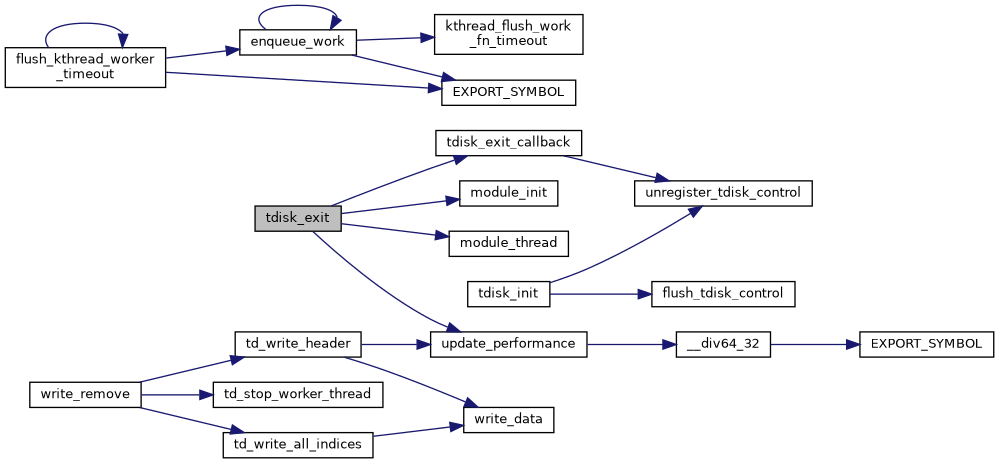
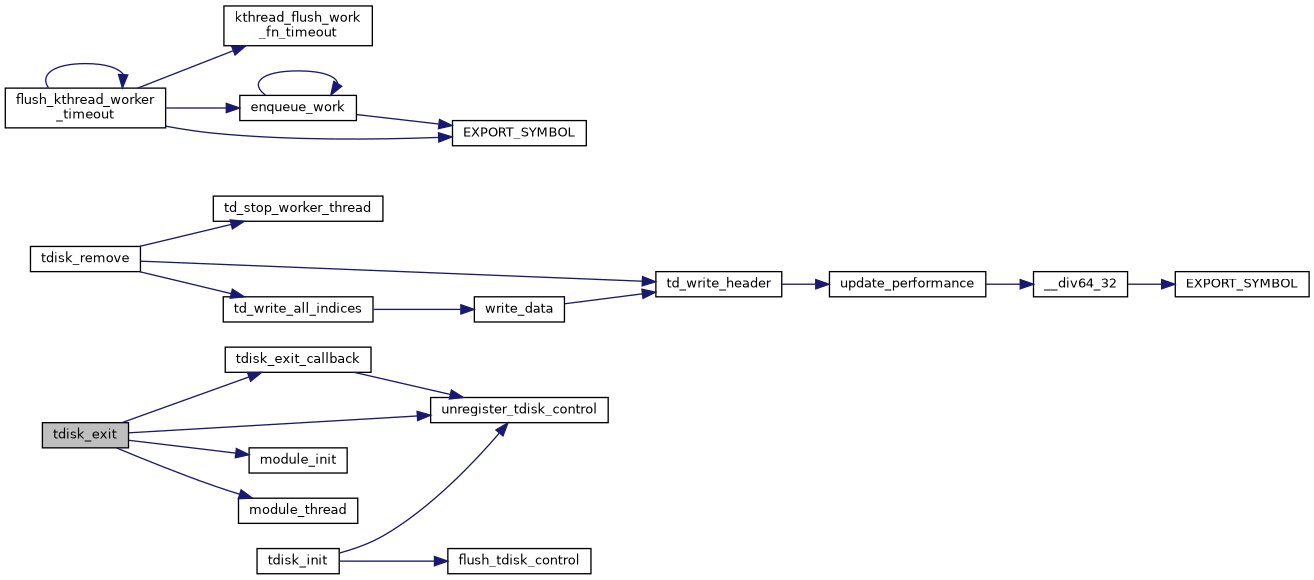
edge "enqueue_work" -> "kthread_flush_work _fn_timeout": now "flush_kthread_worker _timeout" -> "kthread_flush_work _fn_timeout"
edge "tdisk_exit" -> "update_performance": now "tdisk_exit" -> "unregister_tdisk_control"
edge "td_write_header" -> "write_data": reversed
node "write_remove": label "write_remove" -> "tdisk_remove"
